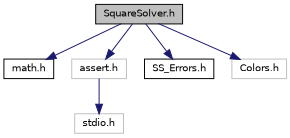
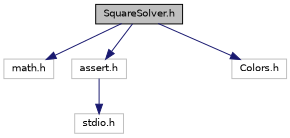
node "math.h": color black -> grey75
node "SS_Errors.h": removed
